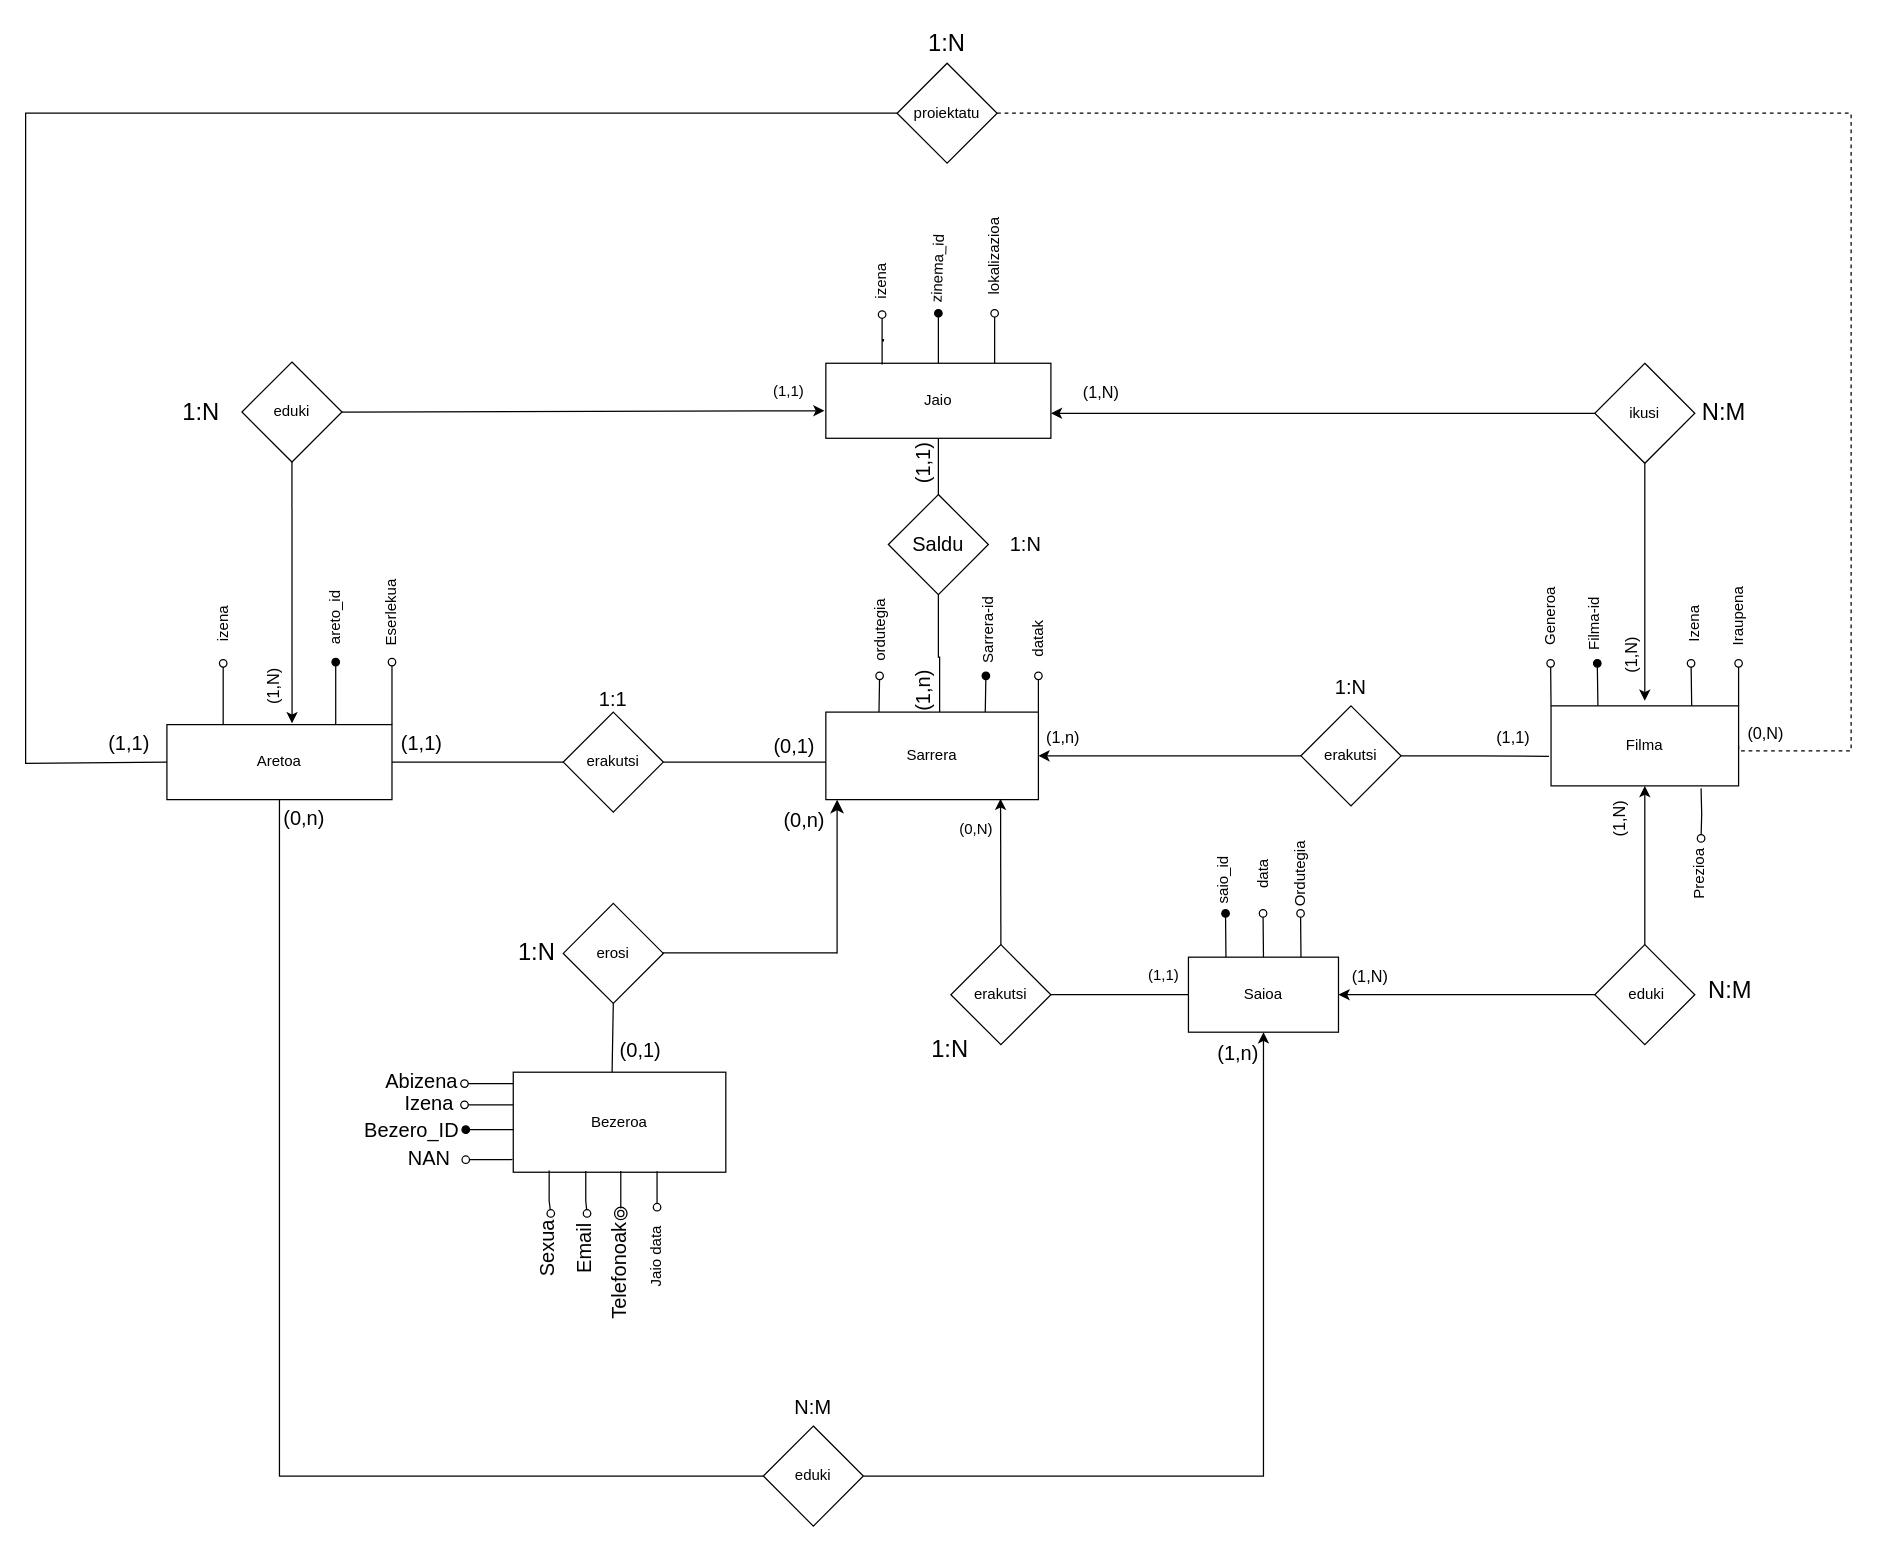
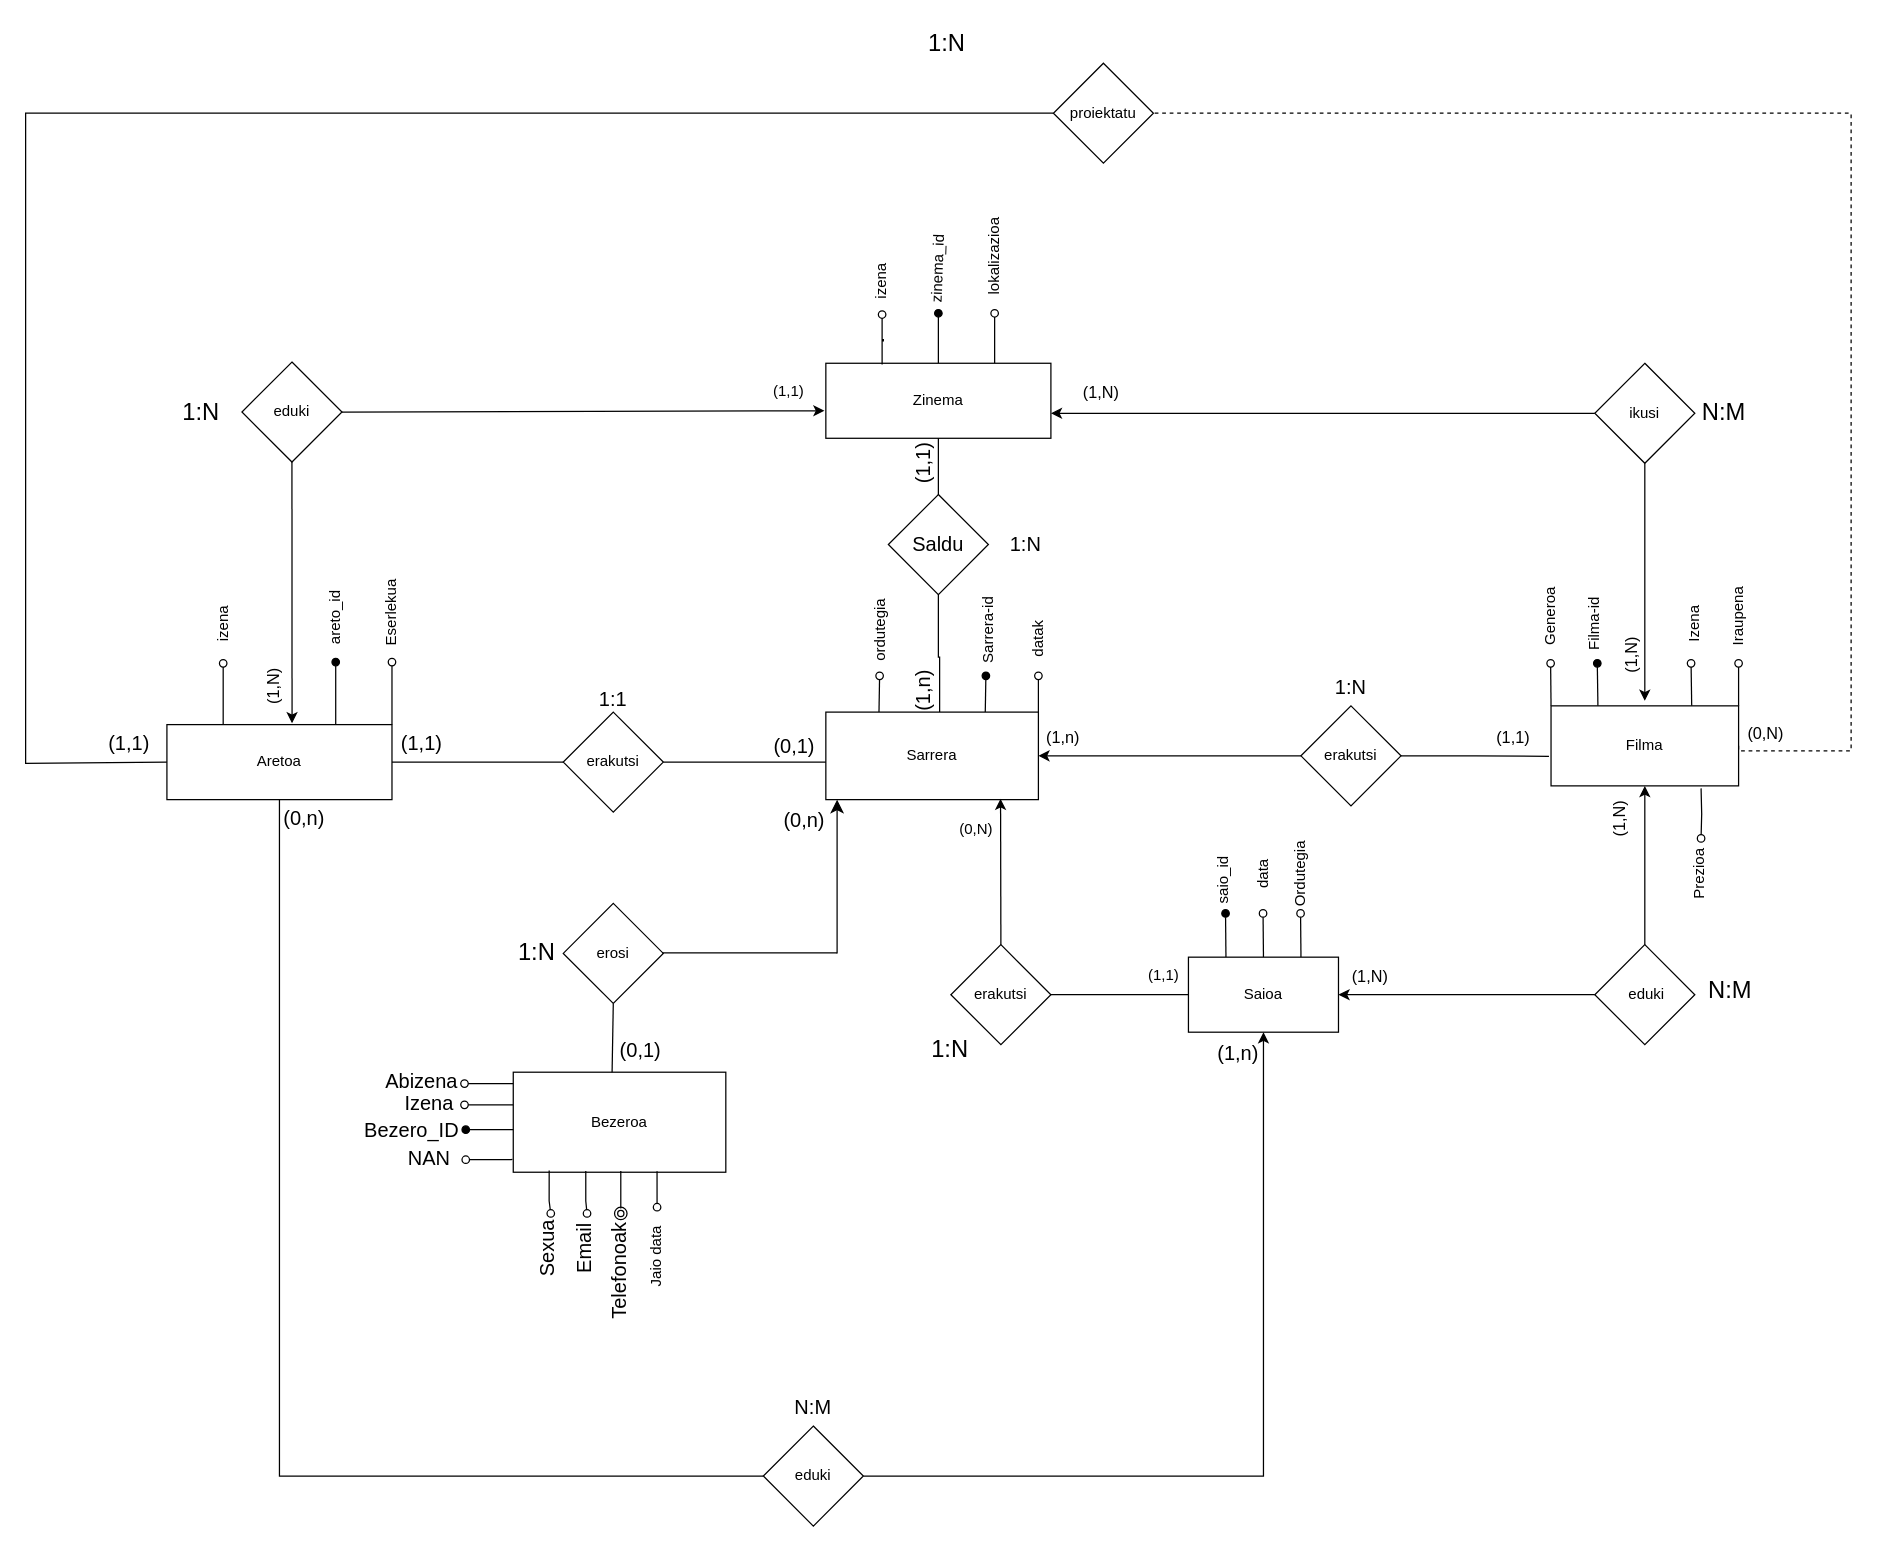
node "proiektatu": moved (947, 113) -> (1103, 113)
node "Jaio": label "Jaio" -> "Zinema"
